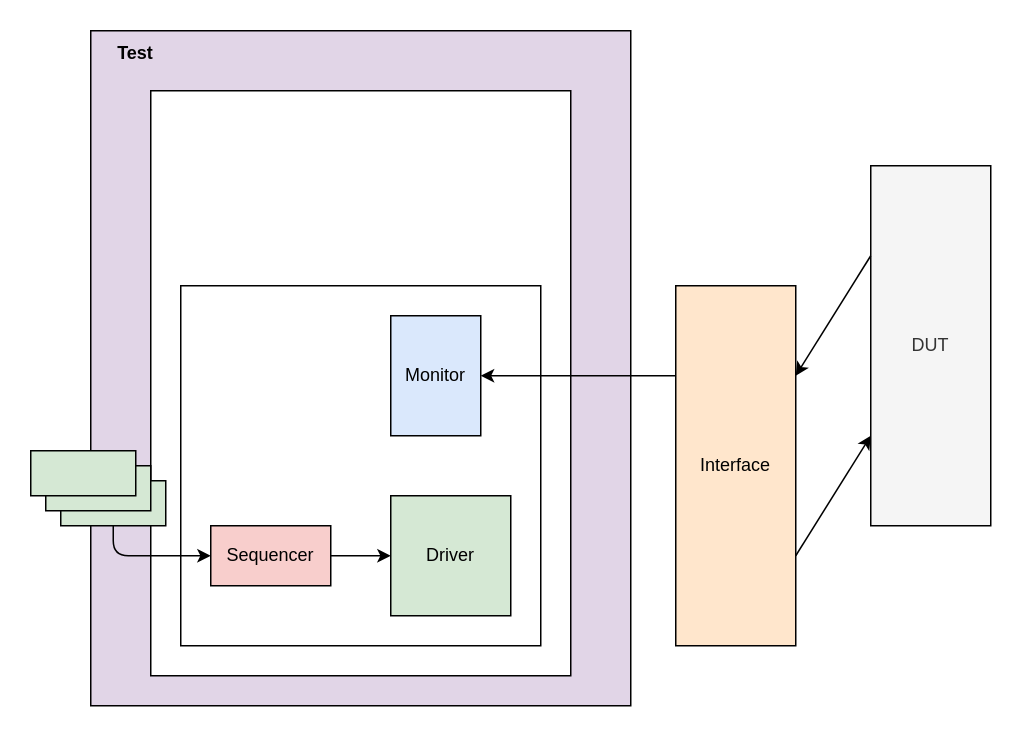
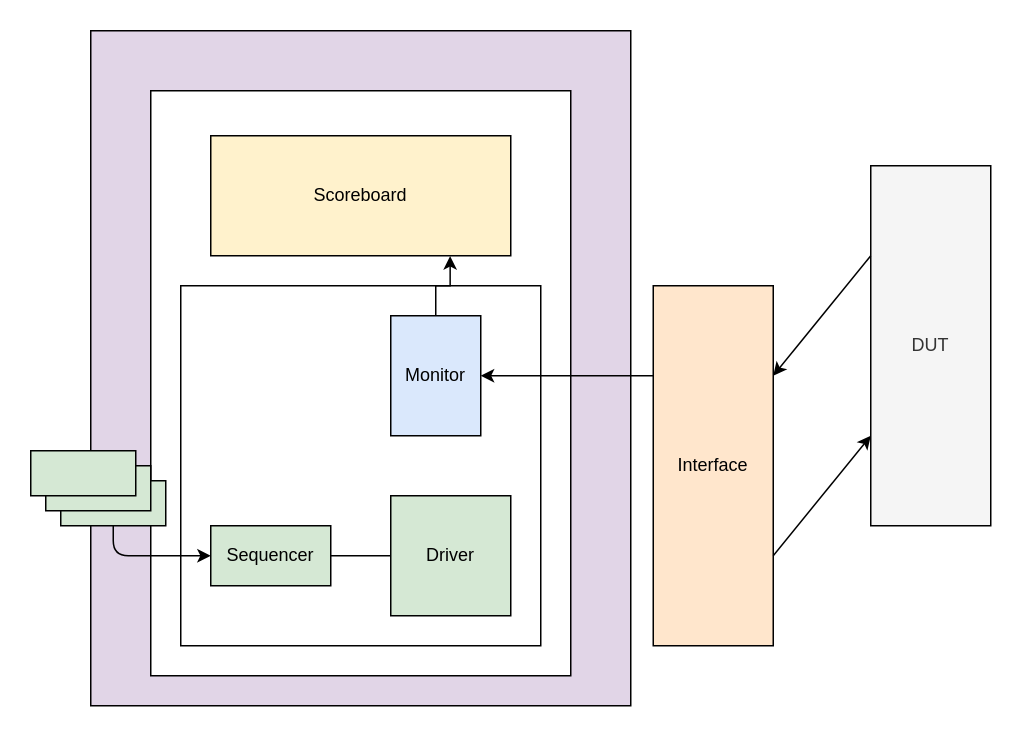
node "Test": removed
node "Scoreboard": added
edge "Monitor" -> "Scoreboard": added
node "Interface": moved (736, 466) -> (713, 466)
node "Sequencer": fillcolor #f8cecc -> #d5e8d4
edge "Sequencer" -> "Driver": arrowhead classic -> none
